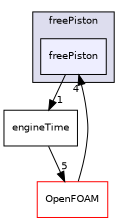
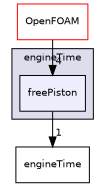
cluster "freePiston": label "freePiston" -> "engineTime"
edge "engineTime" -> "OpenFOAM": removed
